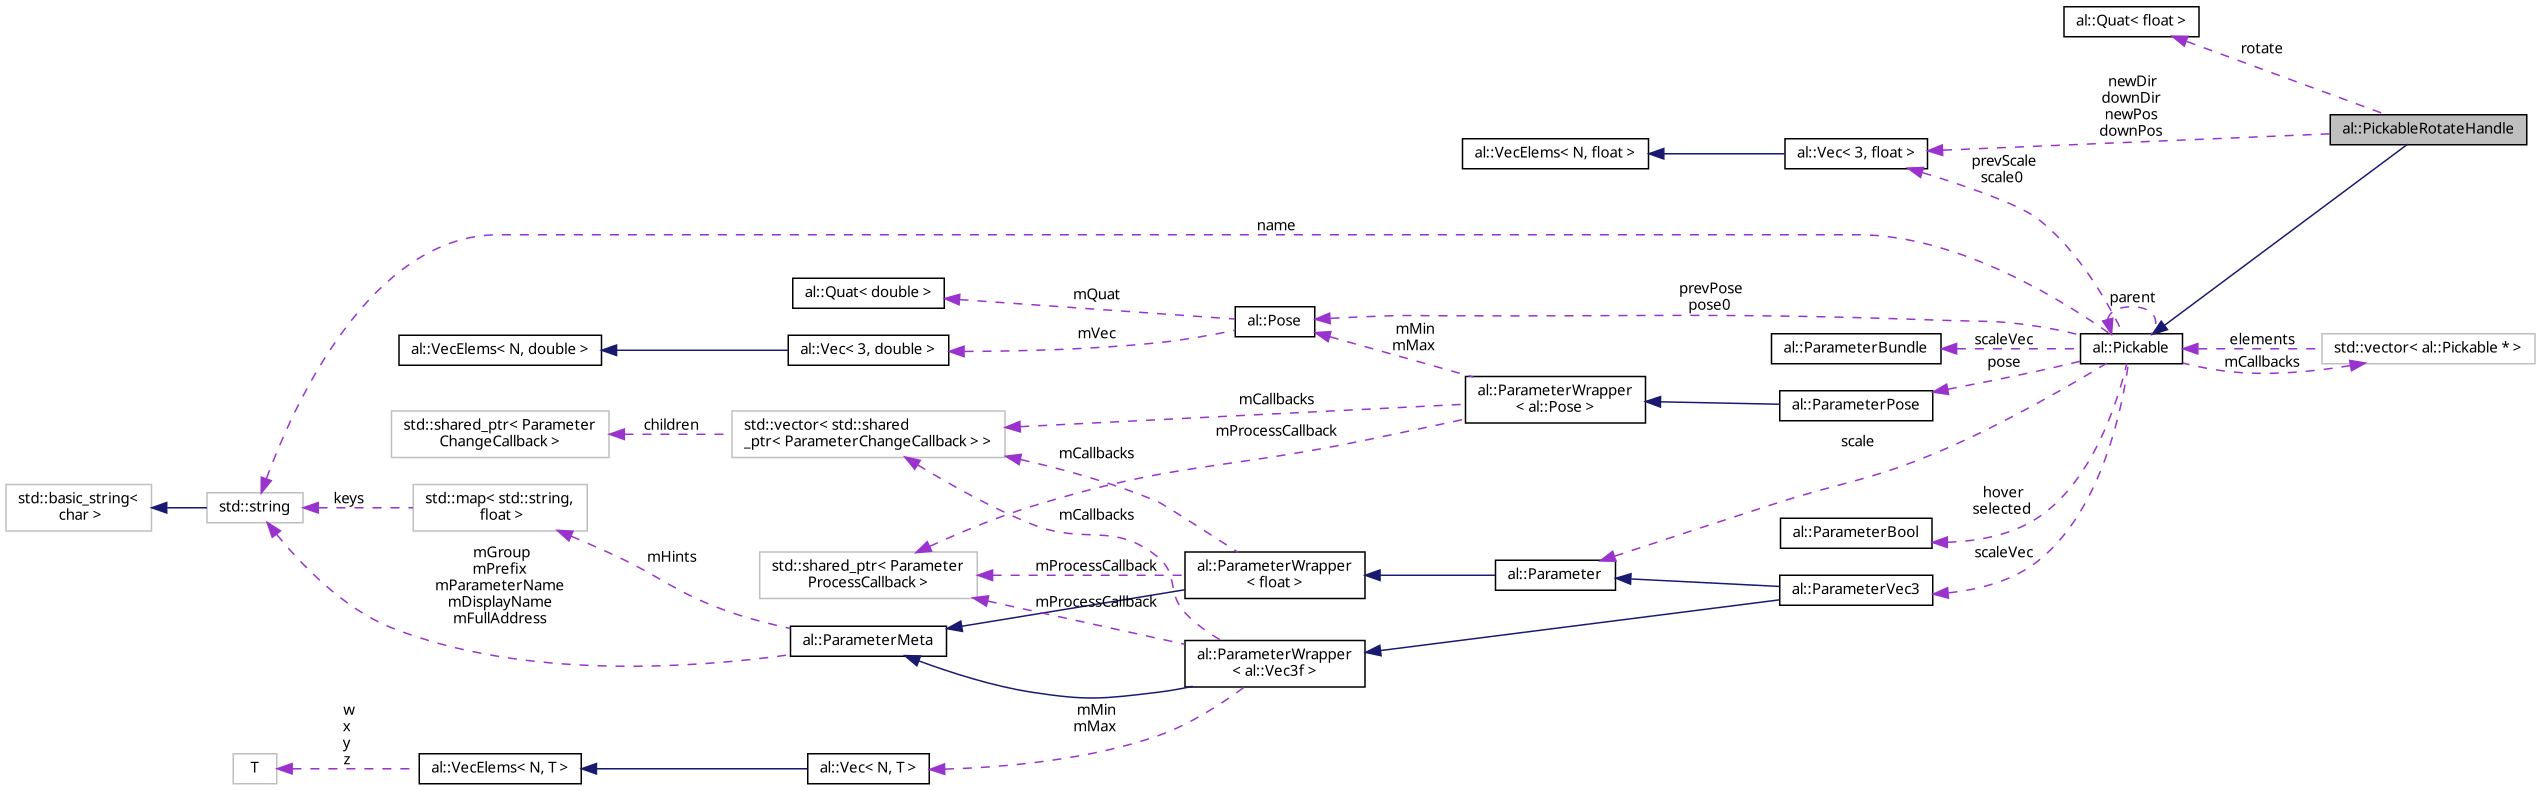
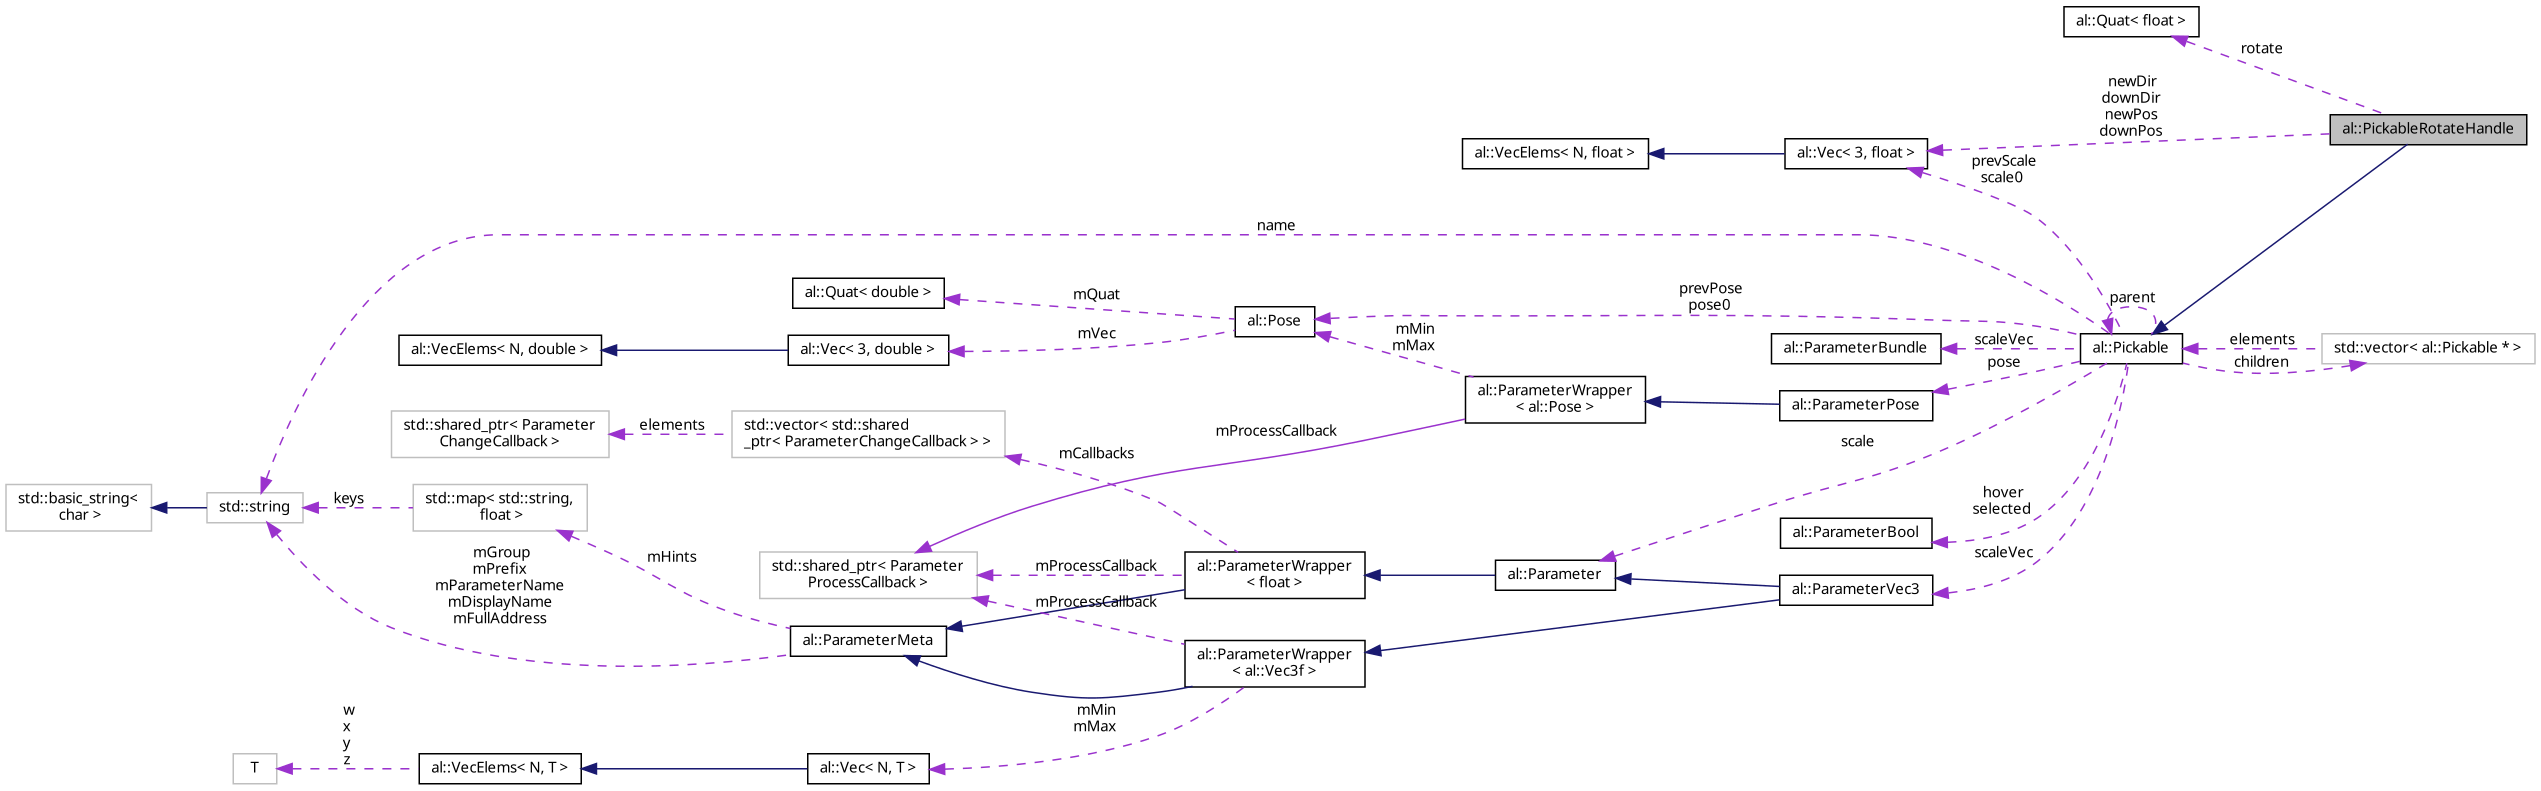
edge "al::Pickable" -> "std::vector< al::Pickable * >": label " mCallbacks" -> " children"
edge "al::ParameterWrapper < al::Pose >" -> "std::vector< std::shared _ptr< ParameterChangeCallback > >": removed, label "mCallbacks"
edge "std::vector< std::shared _ptr< ParameterChangeCallback > >" -> "std::shared_ptr< Parameter ChangeCallback >": label " children" -> " elements"
edge "al::ParameterWrapper < al::Pose >" -> "std::shared_ptr< Parameter ProcessCallback >": style dashed -> solid
edge "al::ParameterWrapper < al::Vec3f >" -> "std::vector< std::shared _ptr< ParameterChangeCallback > >": removed, label "mCallbacks"
